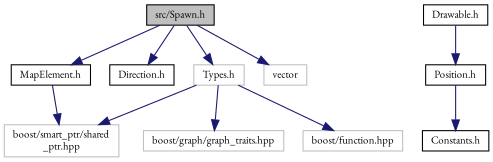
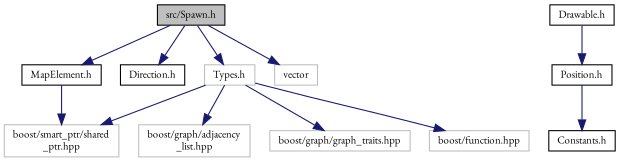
node "boost/graph/adjacency _list.hpp": added
